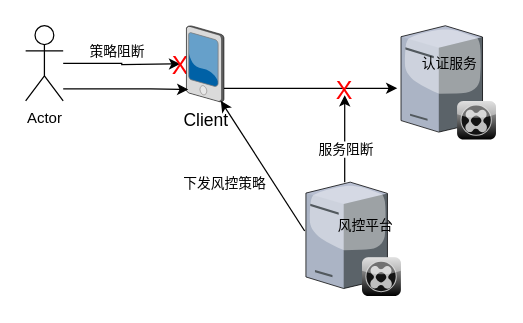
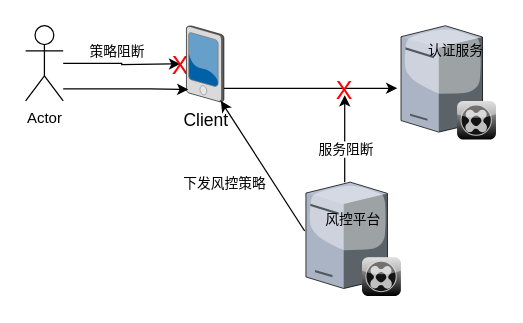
node "认证服务": moved (449, 63) -> (456, 51)
node "风控平台": moved (366, 226) -> (353, 219)
